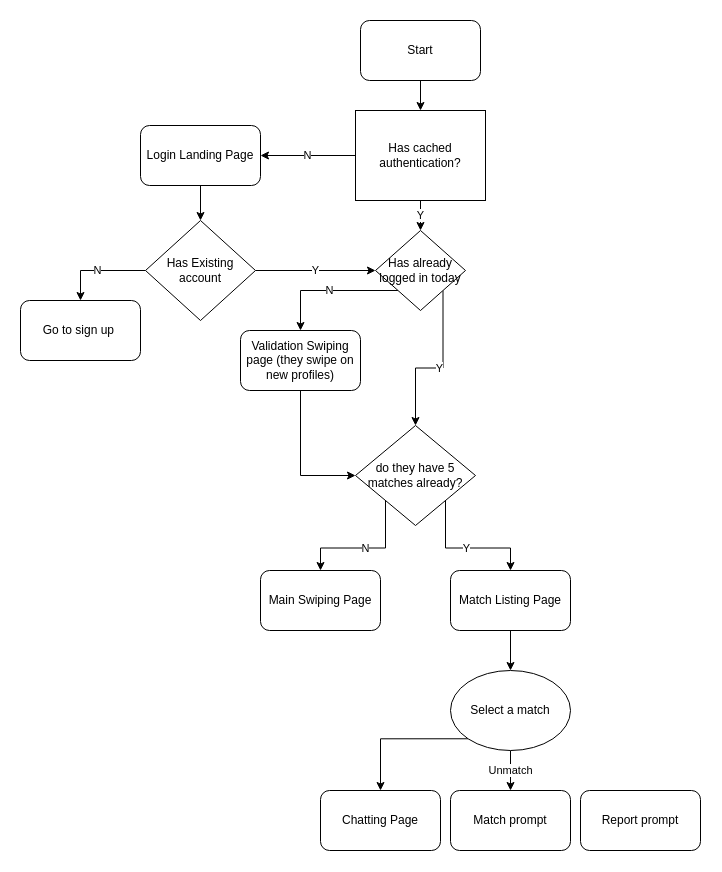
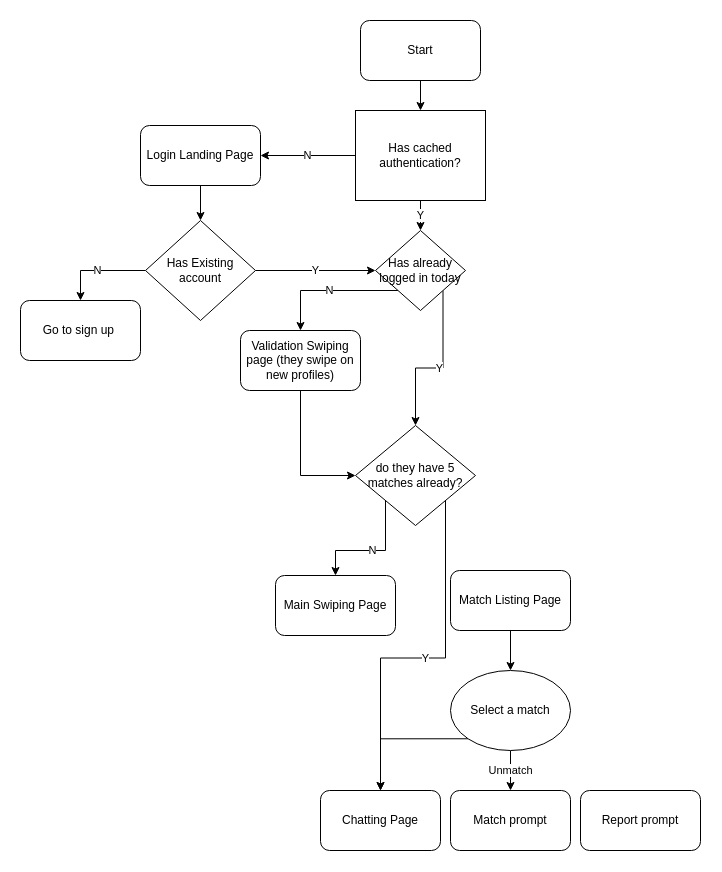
edge "do they have 5 matches already?" -> "Match Listing Page": now "do they have 5 matches already?" -> "Chatting Page"
node "Main Swiping Page": moved (321, 601) -> (336, 606)
